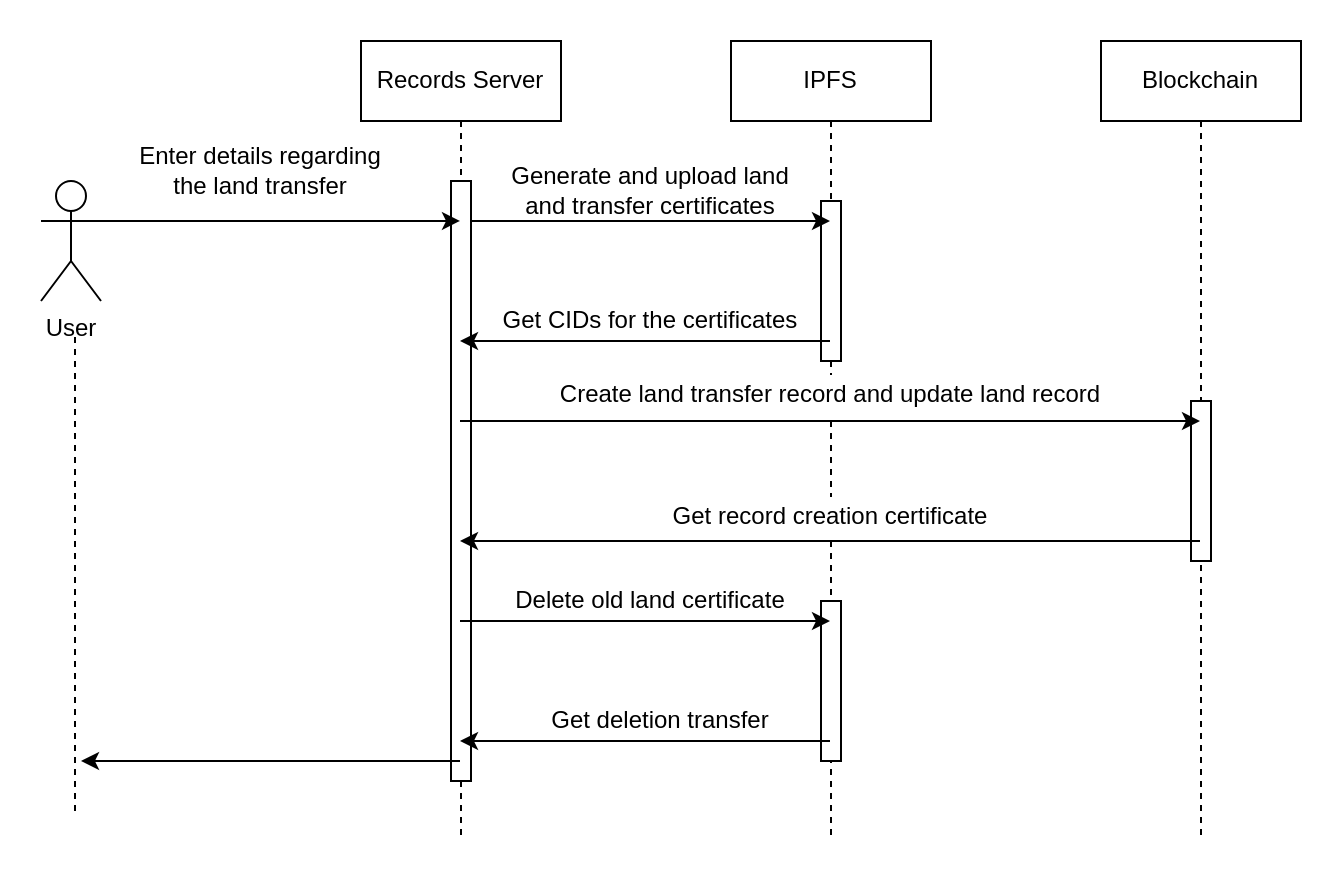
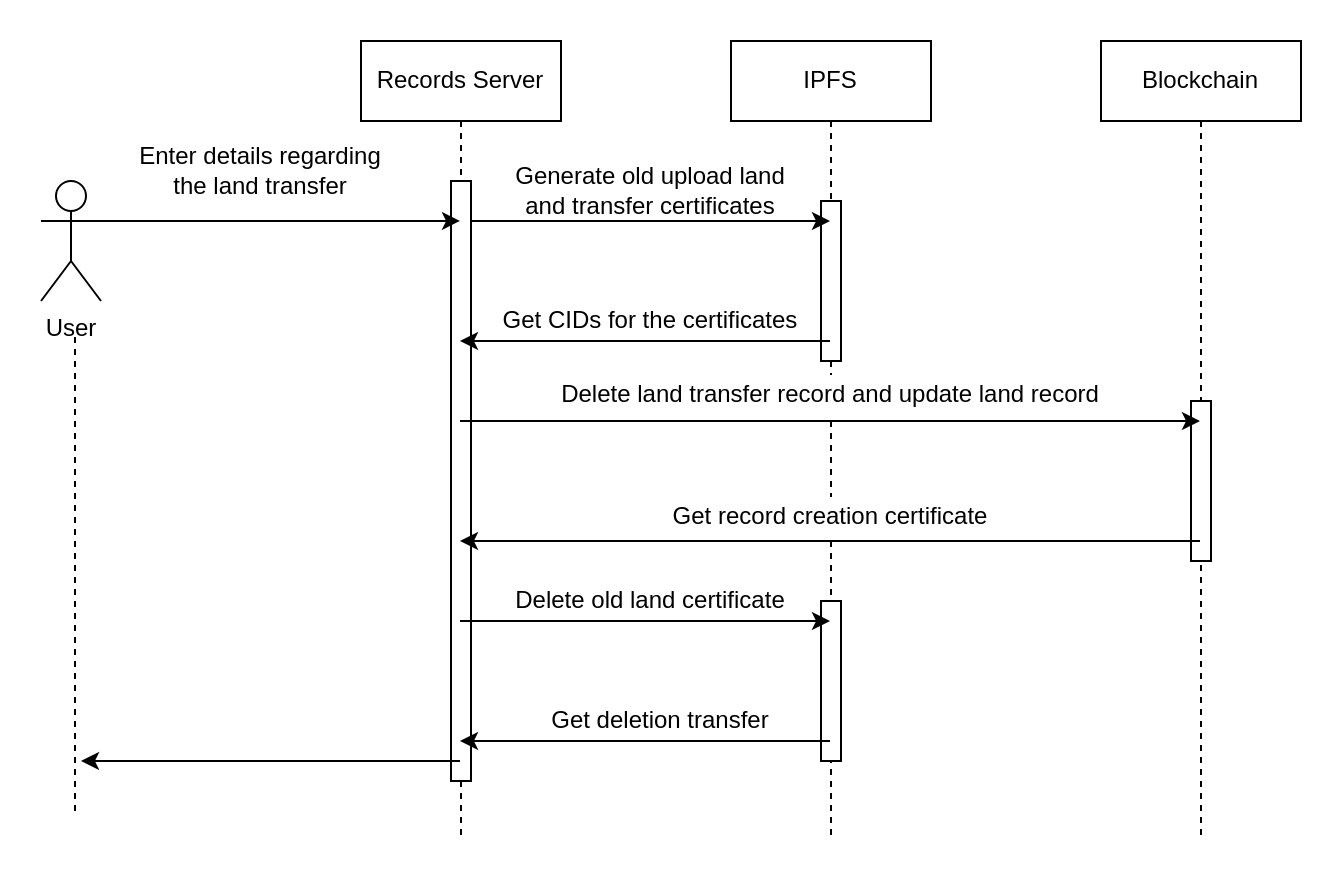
node "Generate and upload land and transfer certificates": label "Generate and upload land and transfer certificates" -> "Generate old upload land and transfer certificates"
node "Create land transfer record and update land record": label "Create land transfer record and update land record" -> "Delete land transfer record and update land record"
